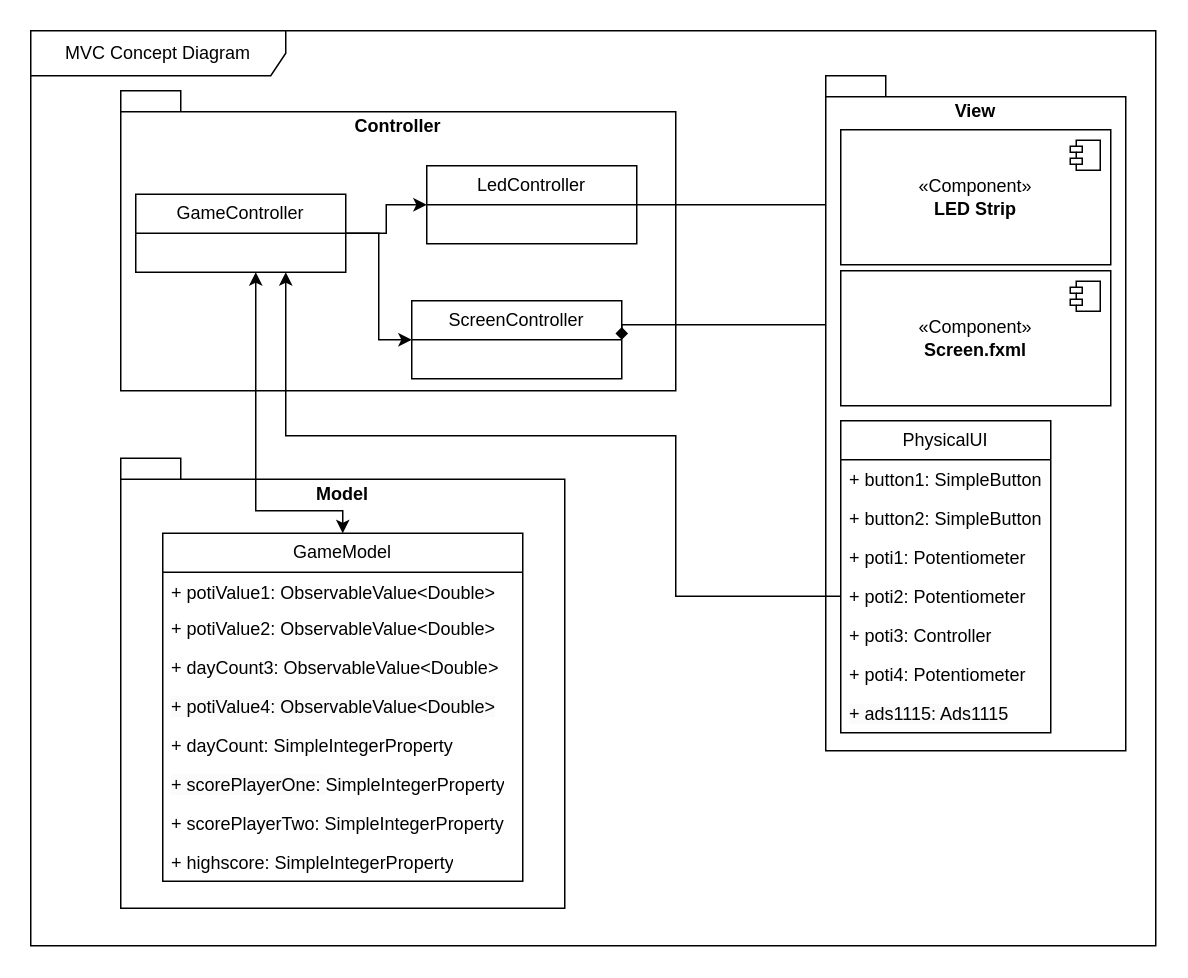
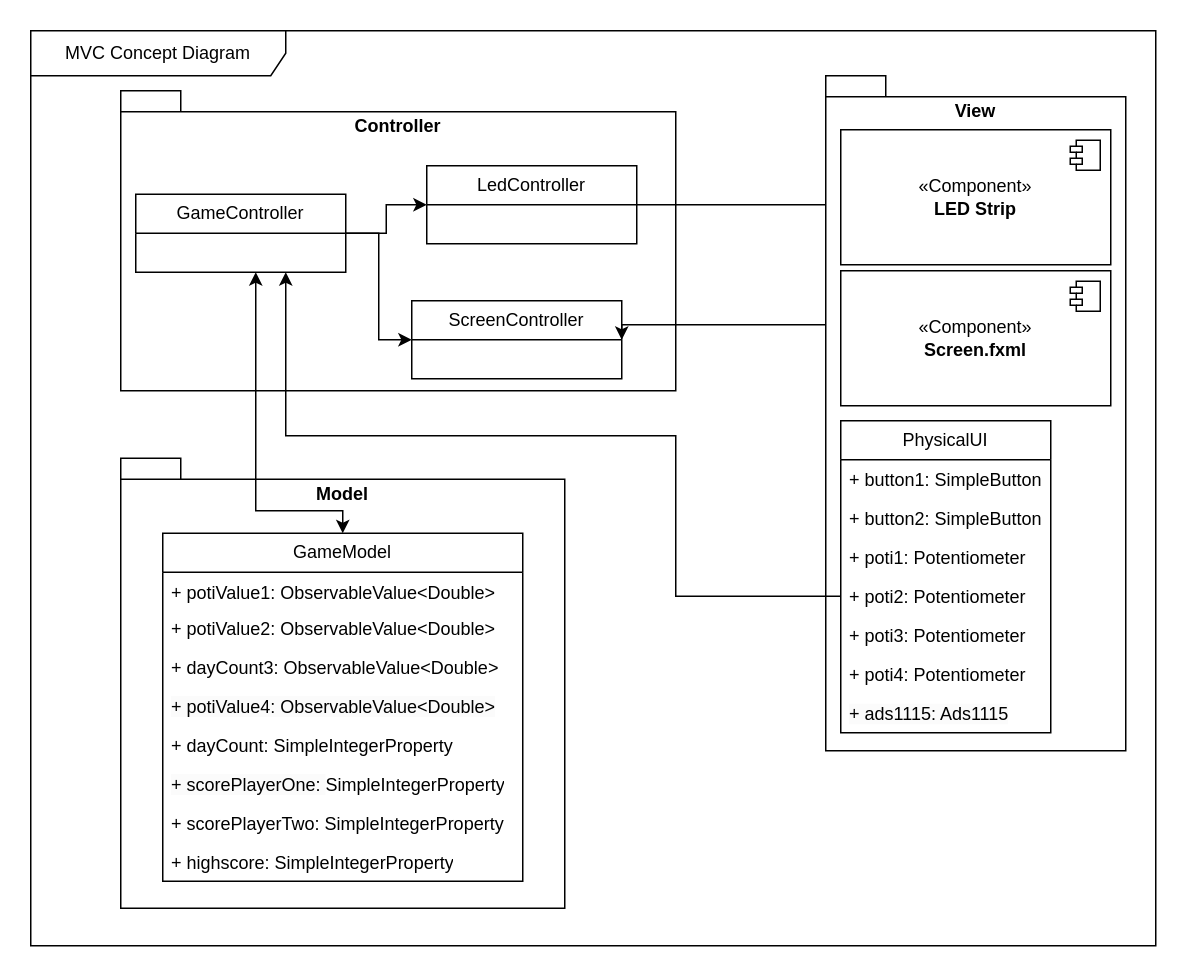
edge "«Component» Screen.fxml" -- "ScreenController": arrowhead diamond -> classic
node "+ poti3: Controller": label "+ poti3: Controller" -> "+ poti3: Potentiometer"
